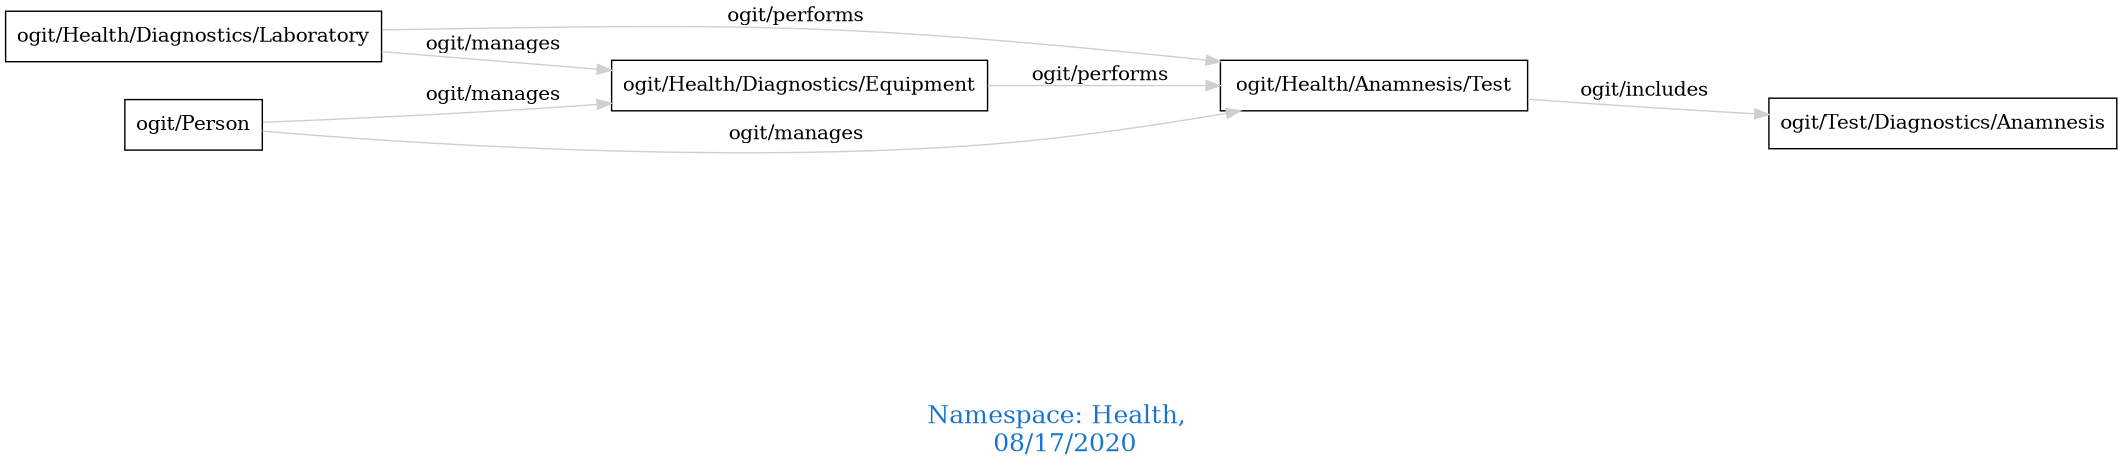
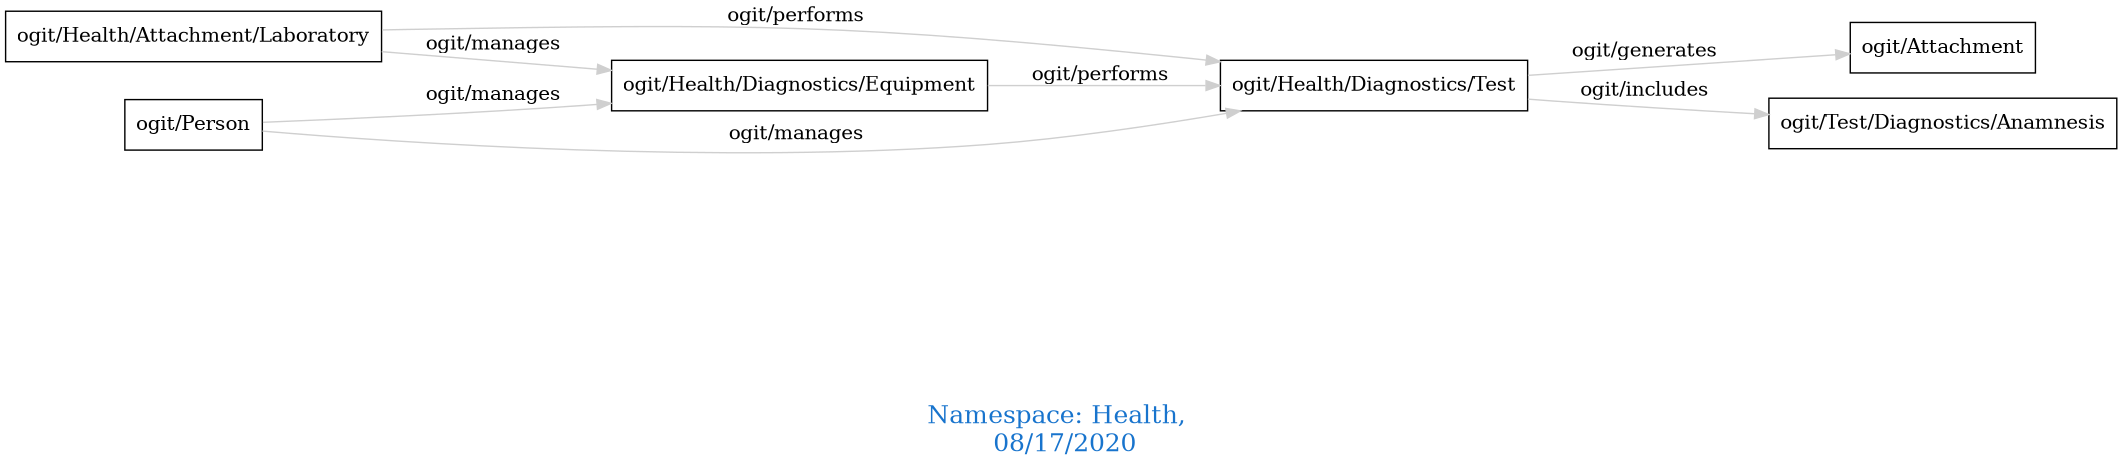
node "ogit/Health/Diagnostics/Laboratory": label "ogit/Health/Diagnostics/Laboratory" -> "ogit/Health/Attachment/Laboratory"
node "ogit/Attachment": added
node "ogit/Health/Anamnesis/Test": label "ogit/Health/Anamnesis/Test" -> "ogit/Health/Diagnostics/Test"
